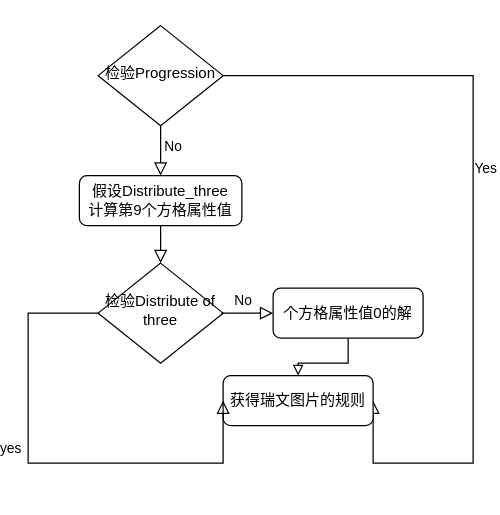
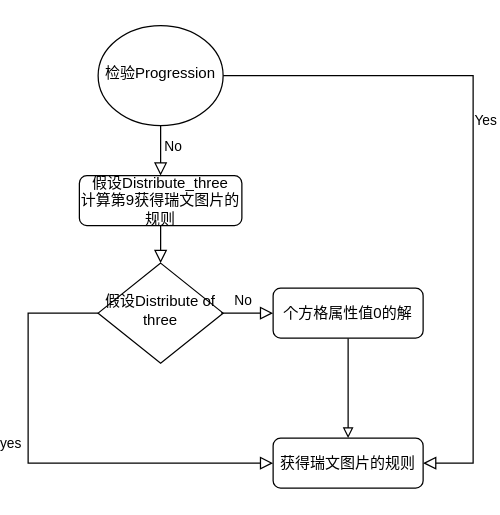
node "检验Progression": shape diamond -> ellipse
node "假设Distribute_three 计算第9个方格属性值": label "假设Distribute_three 计算第9个方格属性值" -> "假设Distribute_three 计算第9获得瑞文图片的规则"
node "检验Distribute of three": label "检验Distribute of three" -> "假设Distribute of three"
node "获得瑞文图片的规则": moved (298, 401) -> (348, 463)
